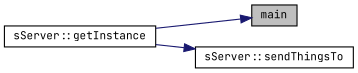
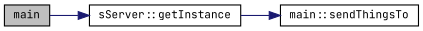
edge "sServer::getInstance" -> "main": reversed
node "sServer::sendThingsTo": label "sServer::sendThingsTo" -> "main::sendThingsTo"
